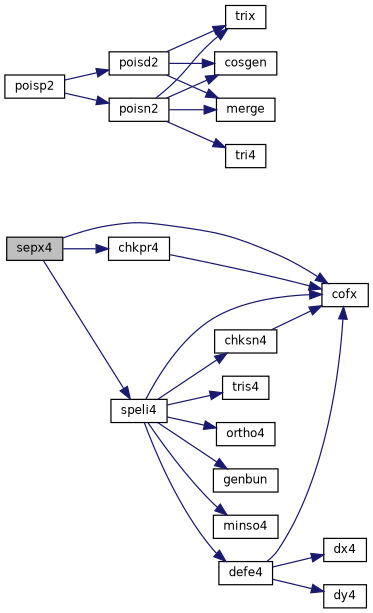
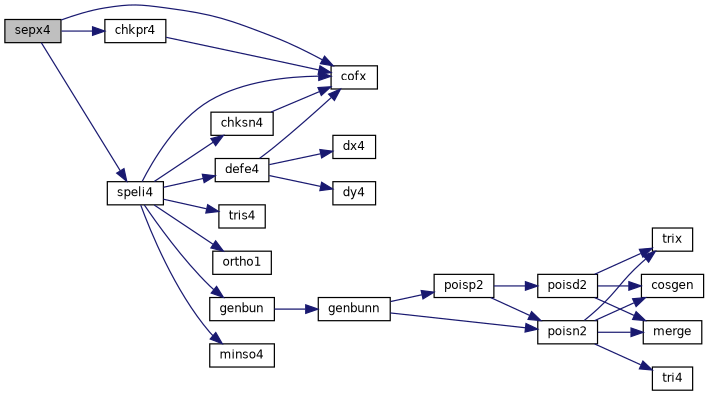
node "genbunn": added
node "ortho4": label "ortho4" -> "ortho1"
